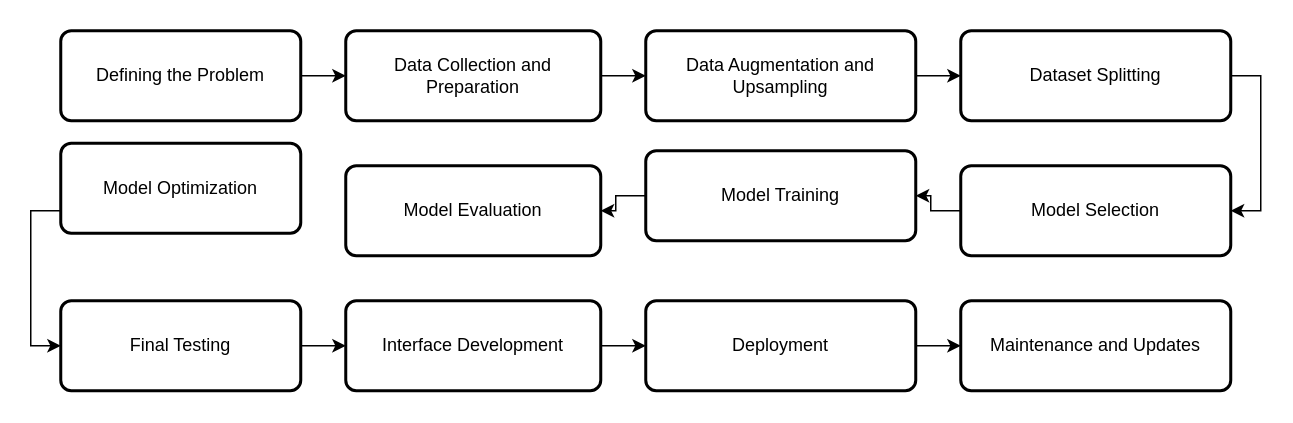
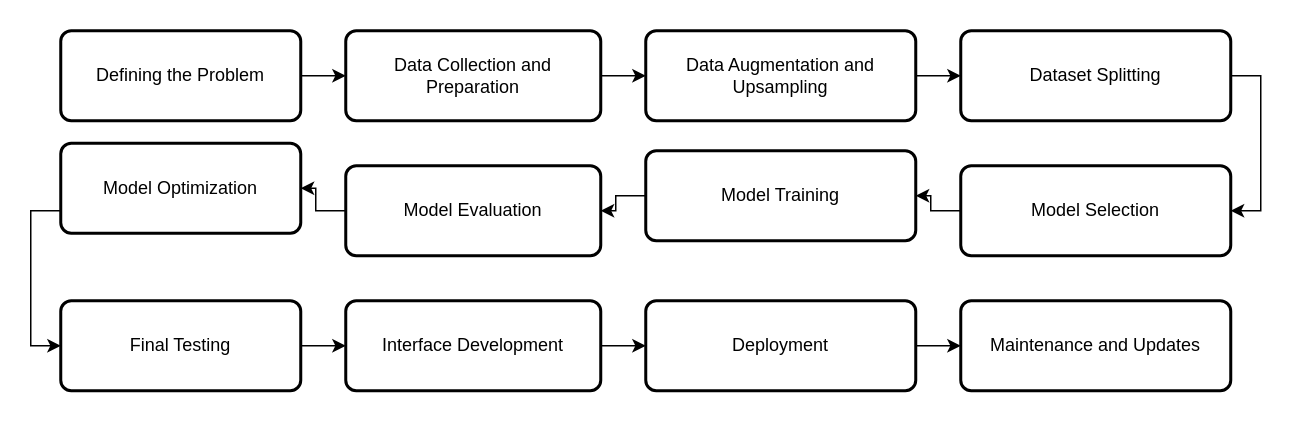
edge "Model Evaluation" -> "Model Optimization": added
